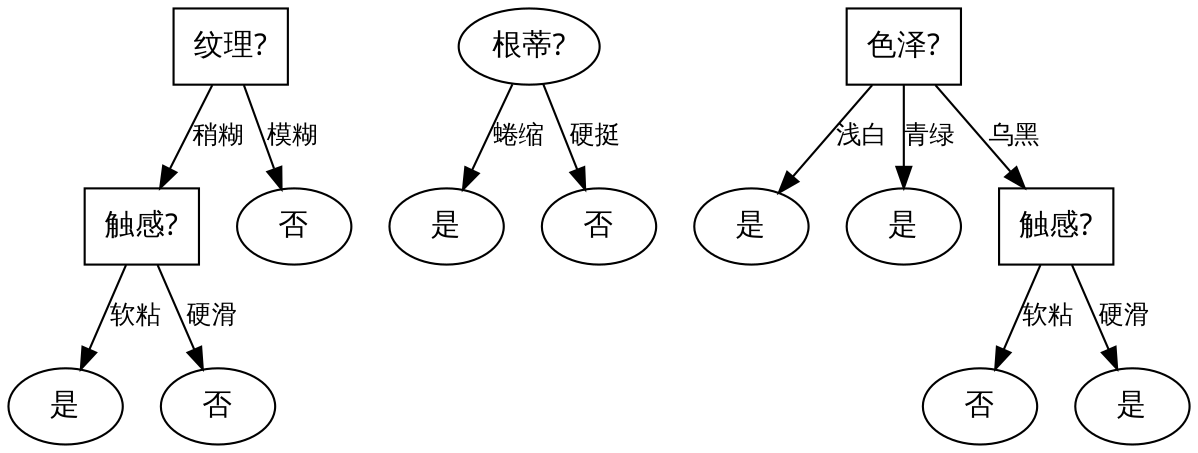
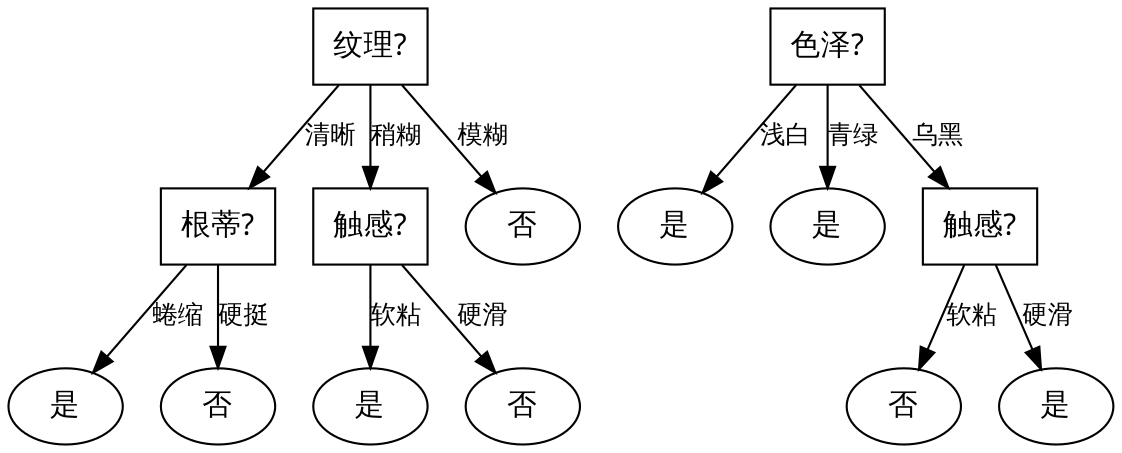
node "根蒂?": shape ellipse -> box
edge "纹理?" -> "根蒂?": added, label "清晰"
